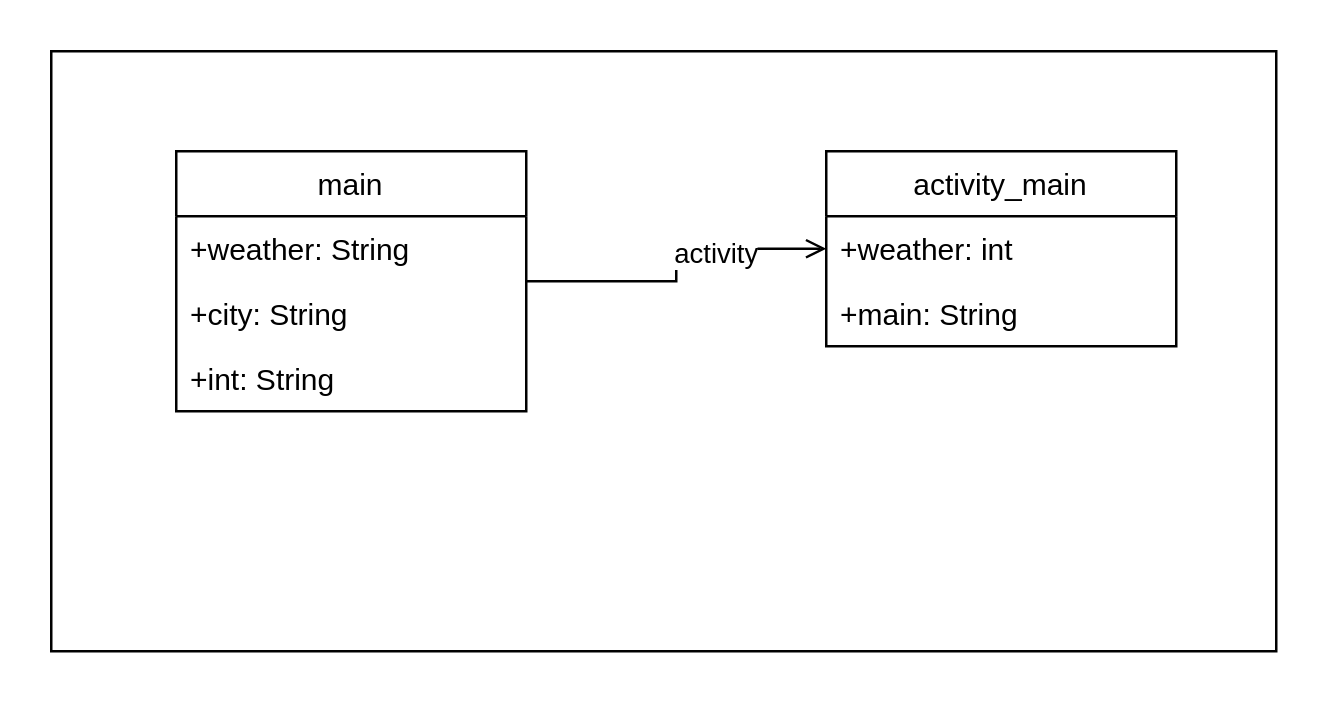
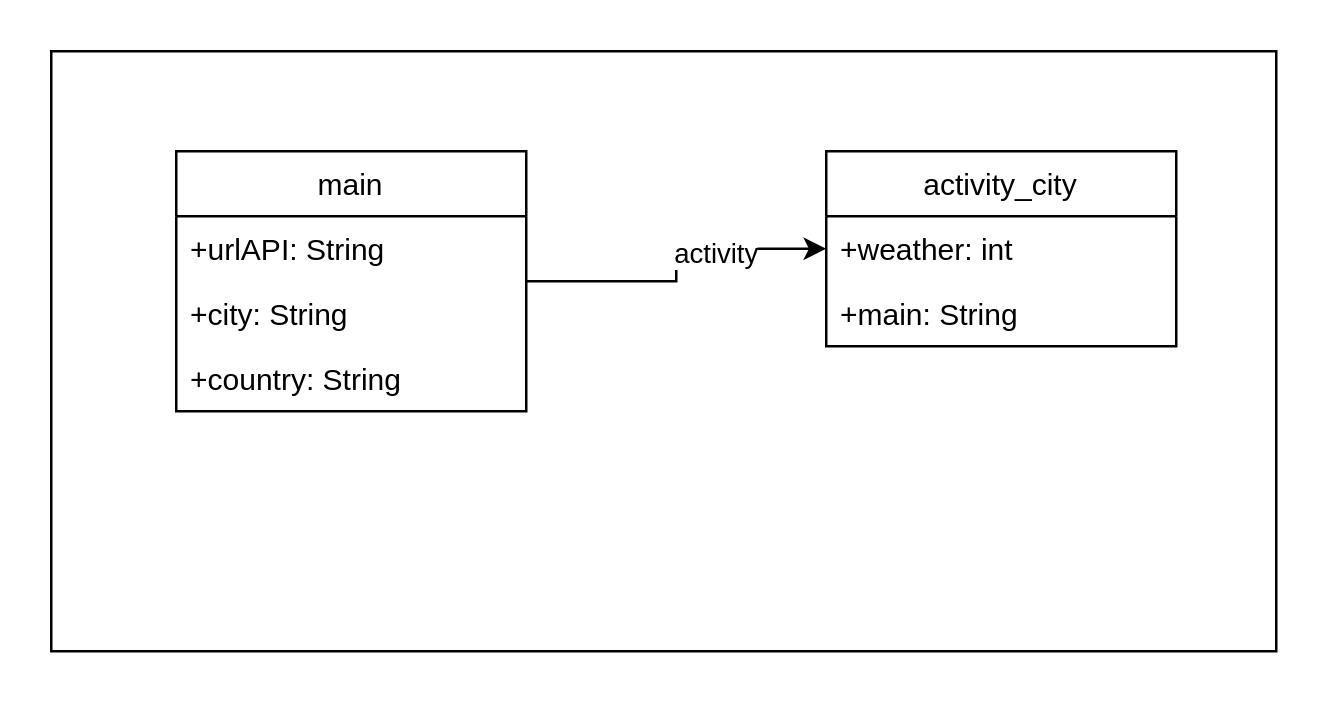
node "activity_main": label "activity_main" -> "activity_city"
edge "main" -> "+weather: int": arrowhead open -> classic
node "+weather: String": label "+weather: String" -> "+urlAPI: String"
node "+int: String": label "+int: String" -> "+country: String"
